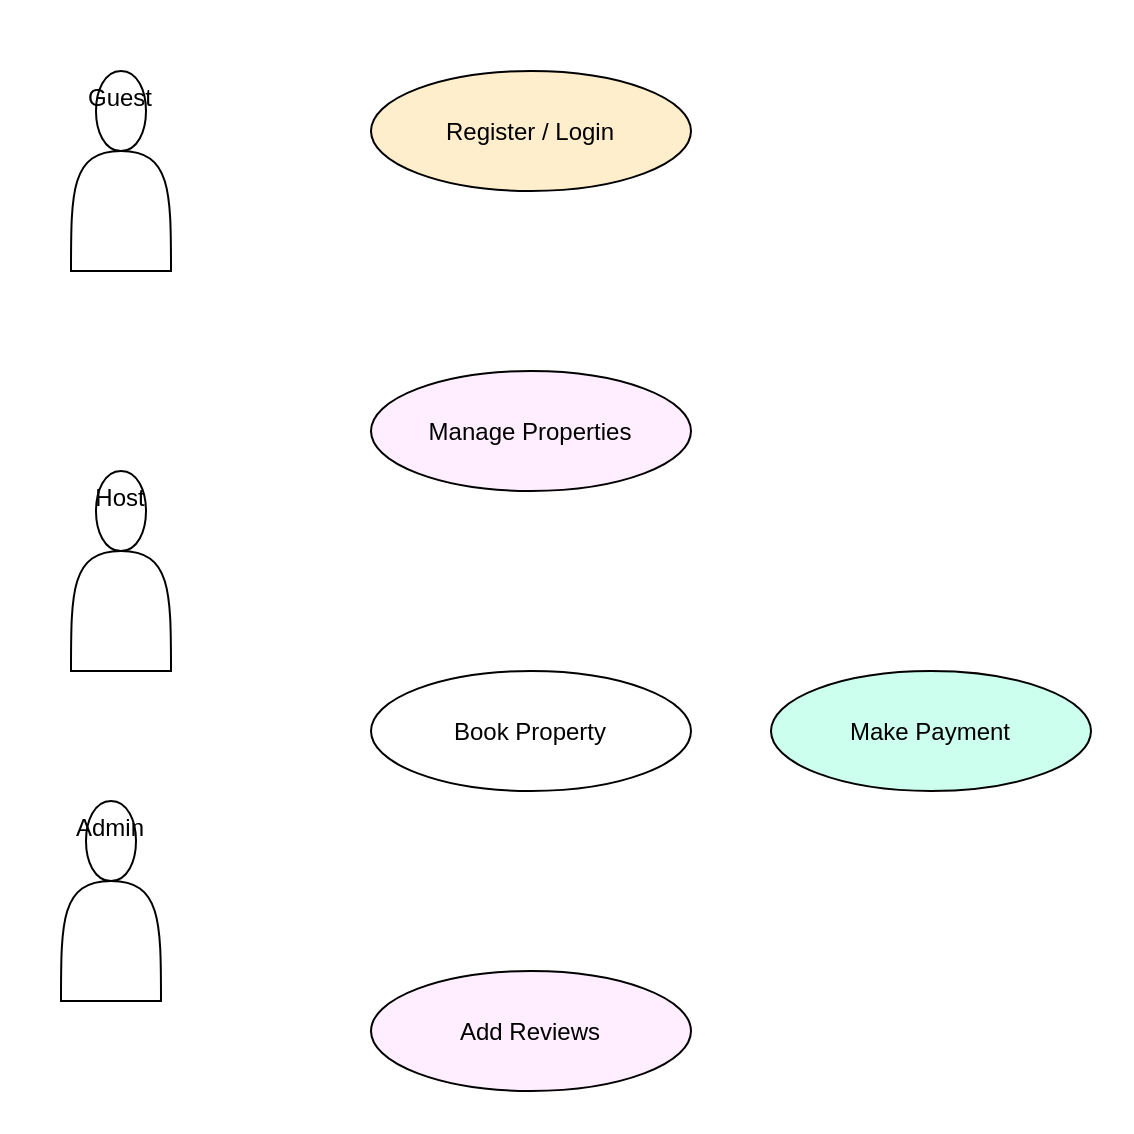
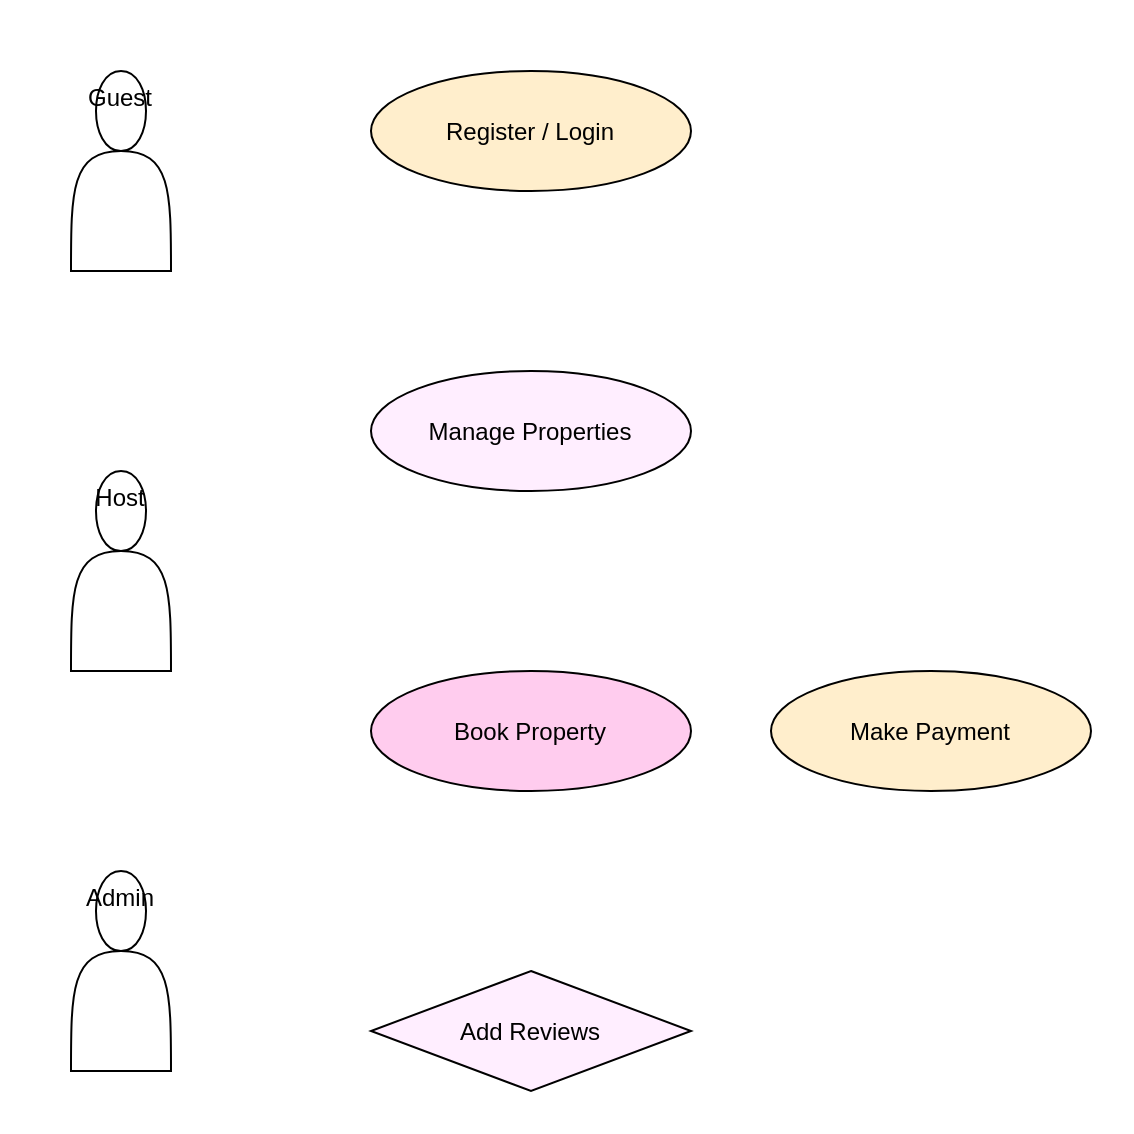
node "Book Property": fillcolor #ffffff -> #ffccee
node "Make Payment": fillcolor #ccffee -> #ffeecc
node "Admin": moved (111, 901) -> (121, 971)
node "Add Reviews": shape ellipse -> diamond
